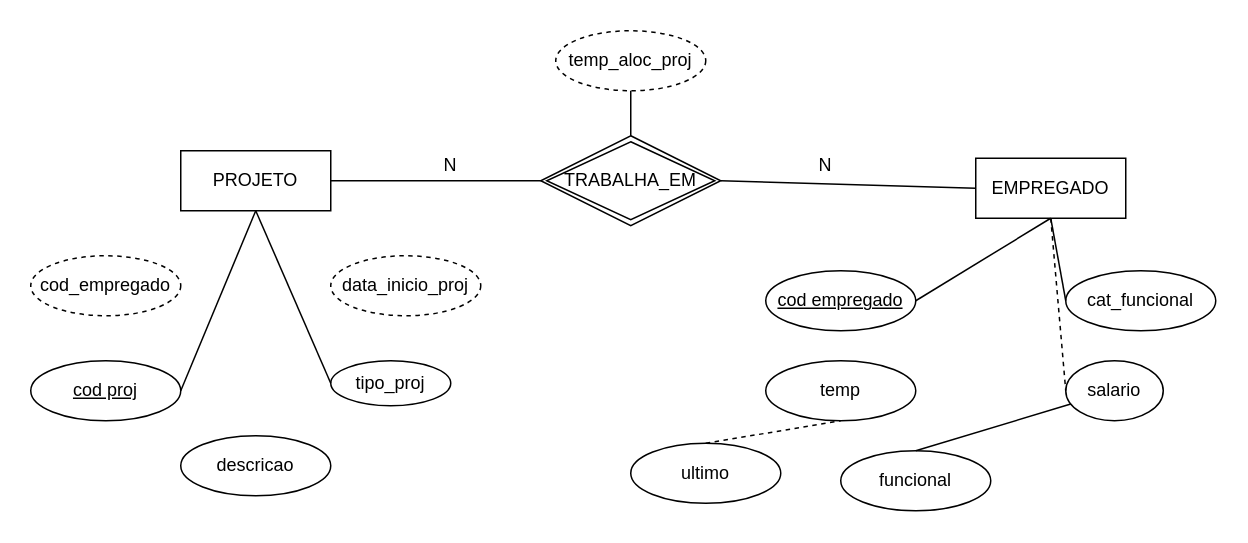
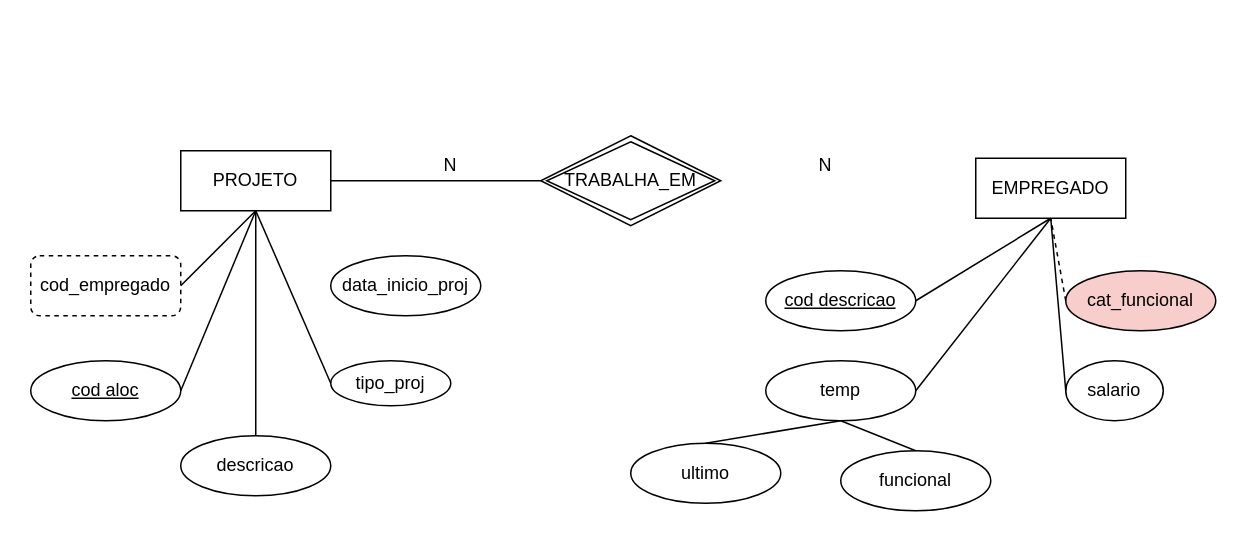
node "temp_aloc_proj": removed
edge "temp_aloc_proj" -- "TRABALHA_EM": removed
edge "TRABALHA_EM" -- "EMPREGADO": removed
edge "PROJETO" -- "cod_empregado": added
edge "EMPREGADO" -- "cat_funcional": style solid -> dashed
node "cod_empregado": shape ellipse -> rounded rectangle
node "data_inicio_proj": style dashed -> solid
node "cod empregado": label "cod empregado" -> "cod descricao"
node "cat_funcional": fillcolor #ffffff -> #f8cecc
edge "EMPREGADO" -- "temp": added
edge "EMPREGADO" -- "salario": style dashed -> solid
edge "PROJETO" -- "descricao": added
node "cod proj": label "cod proj" -> "cod aloc"
edge "salario" -- "funcional": now "temp" -- "funcional"
edge "temp" -- "ultimo": style dashed -> solid
